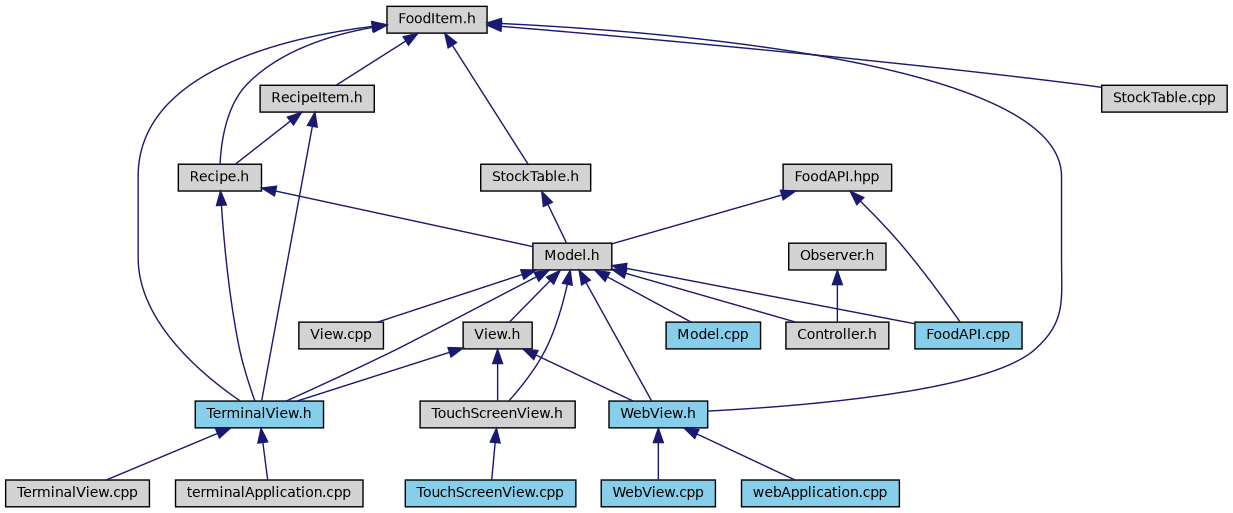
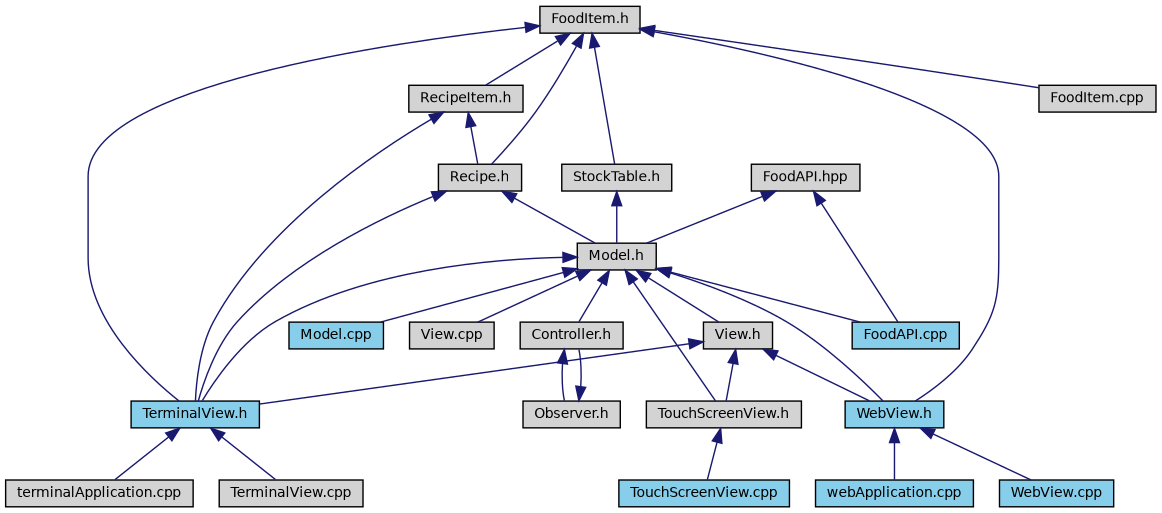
node "StockTable.cpp": label "StockTable.cpp" -> "FoodItem.cpp"
edge "Observer.h" -> "Controller.h": added
